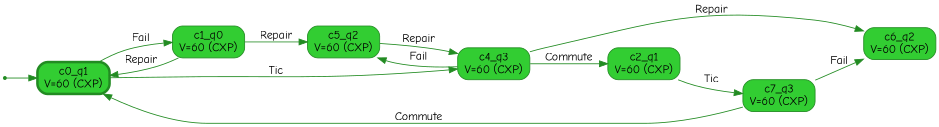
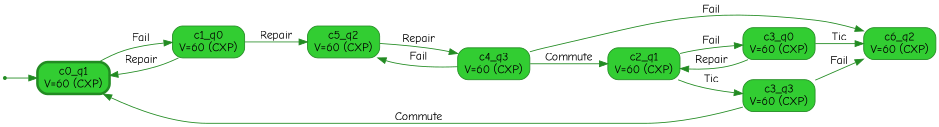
edge "c4_q3 V=60 (CXP)" -> "c6_q2 V=60 (CXP)": label "Repair" -> "Fail"
node "c3_q0 V=60 (CXP)": added
edge "c0_q1 V=60 (CXP)" -> "c4_q3 V=60 (CXP)": removed, label "Tic"
node "c7_q3 V=60 (CXP)": label "c7_q3 V=60 (CXP)" -> "c3_q3 V=60 (CXP)"
